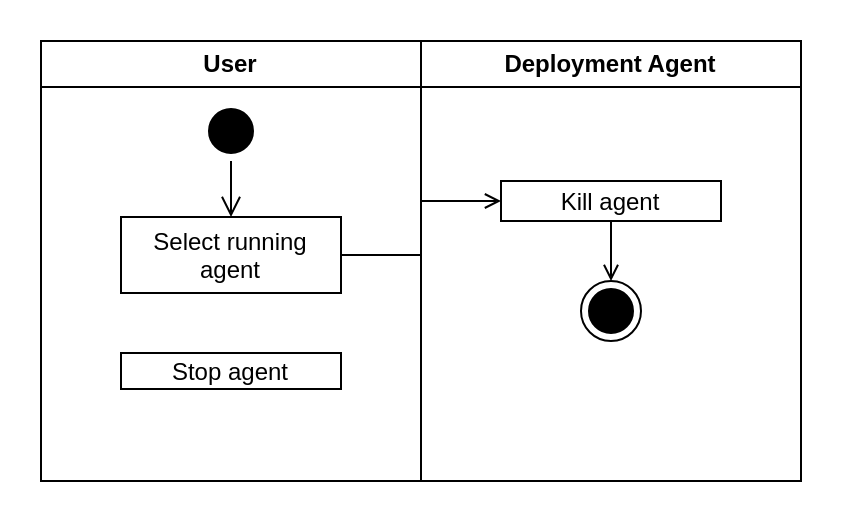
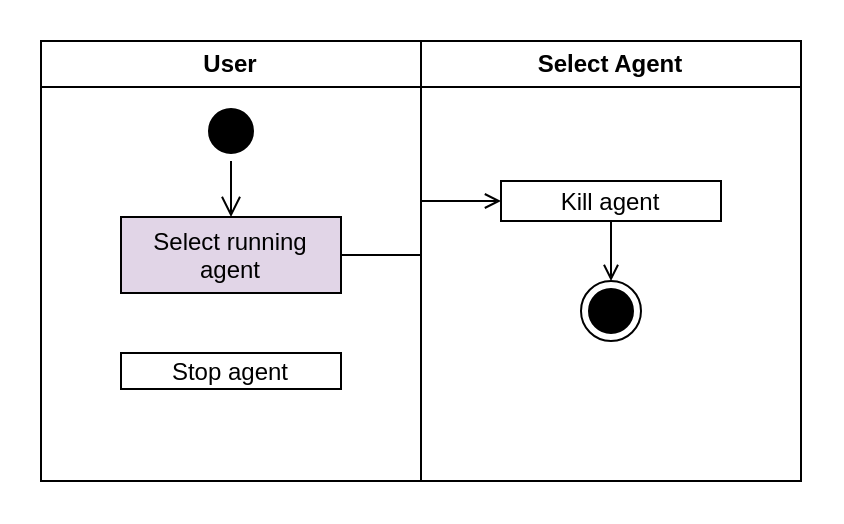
node "Deployment Agent": label "Deployment Agent" -> "Select Agent"
node "Select running agent": fillcolor #ffffff -> #e1d5e7
